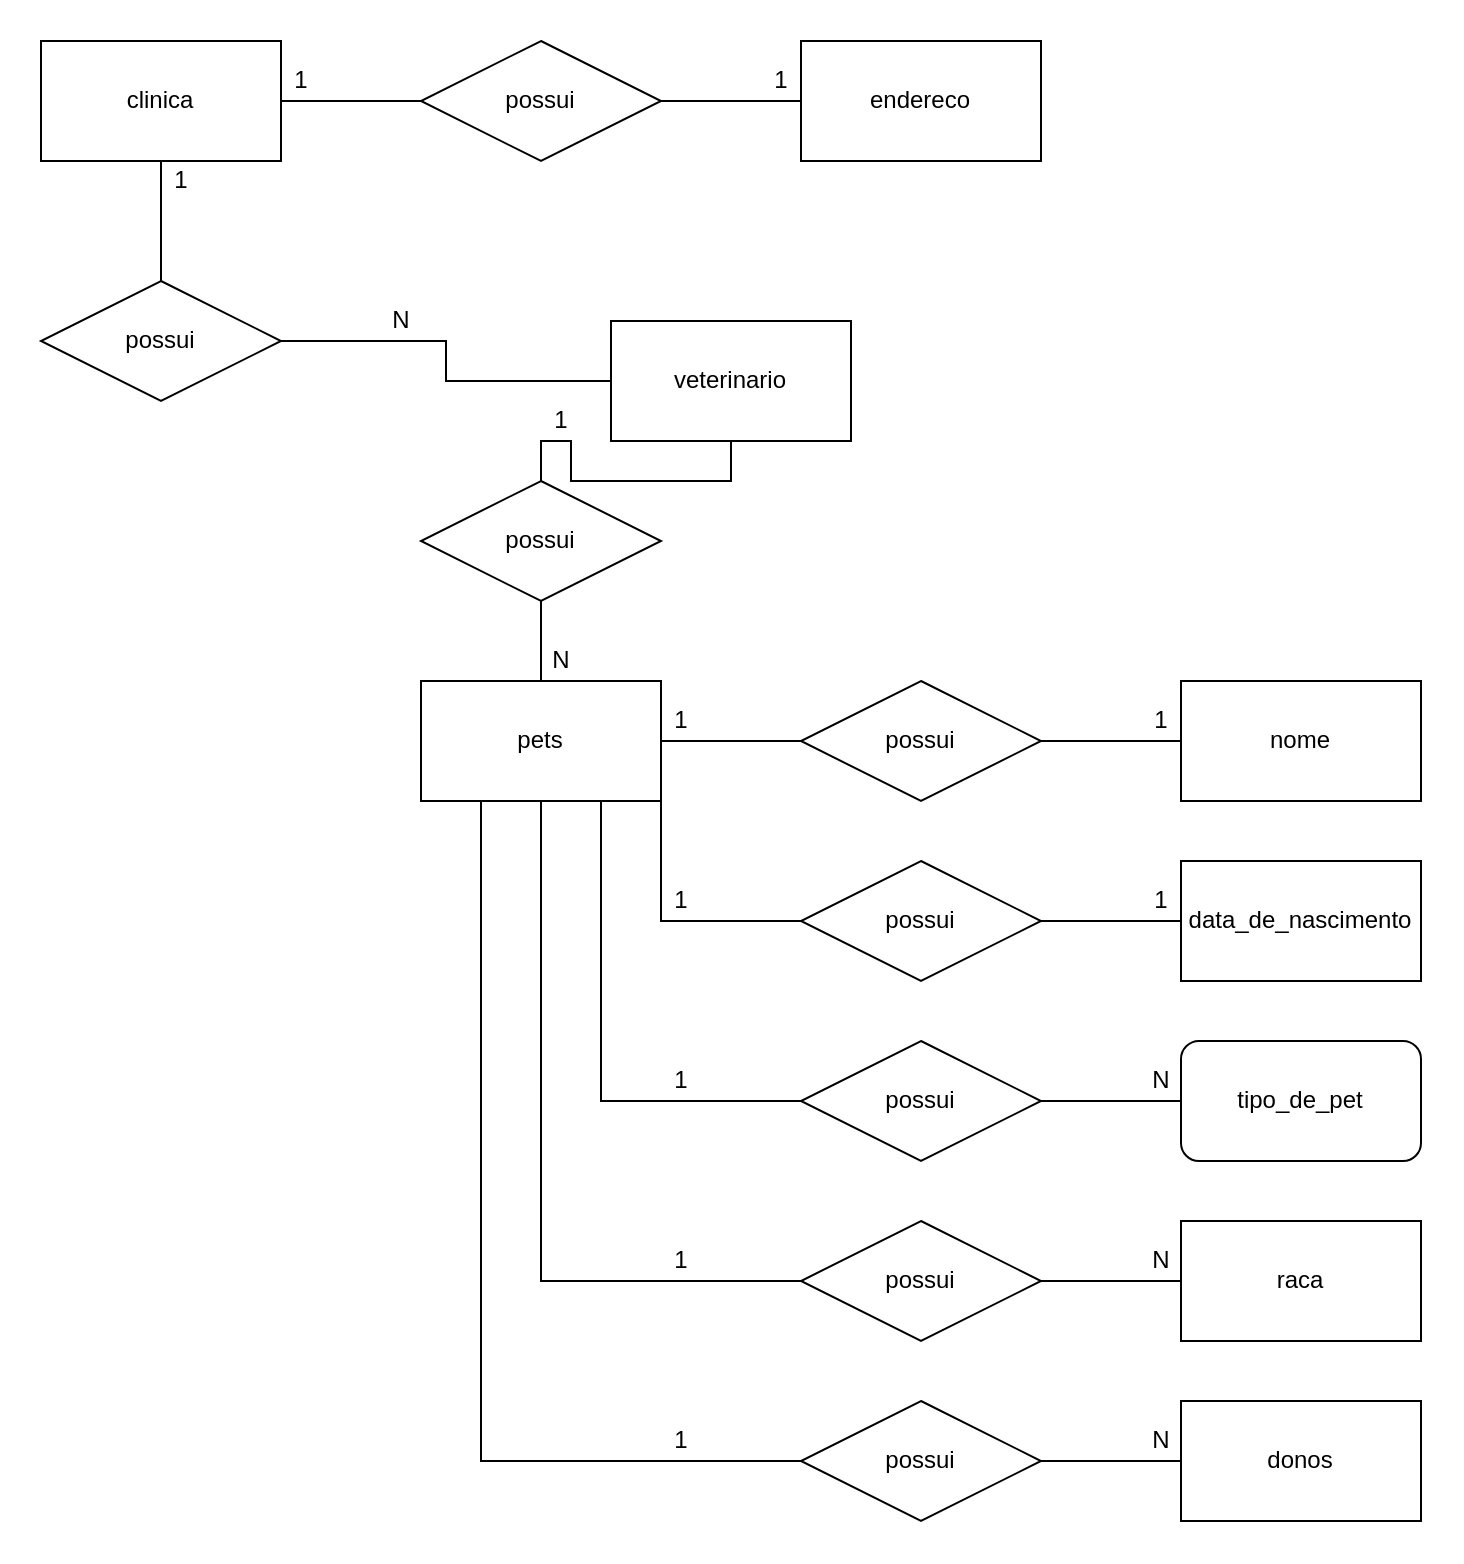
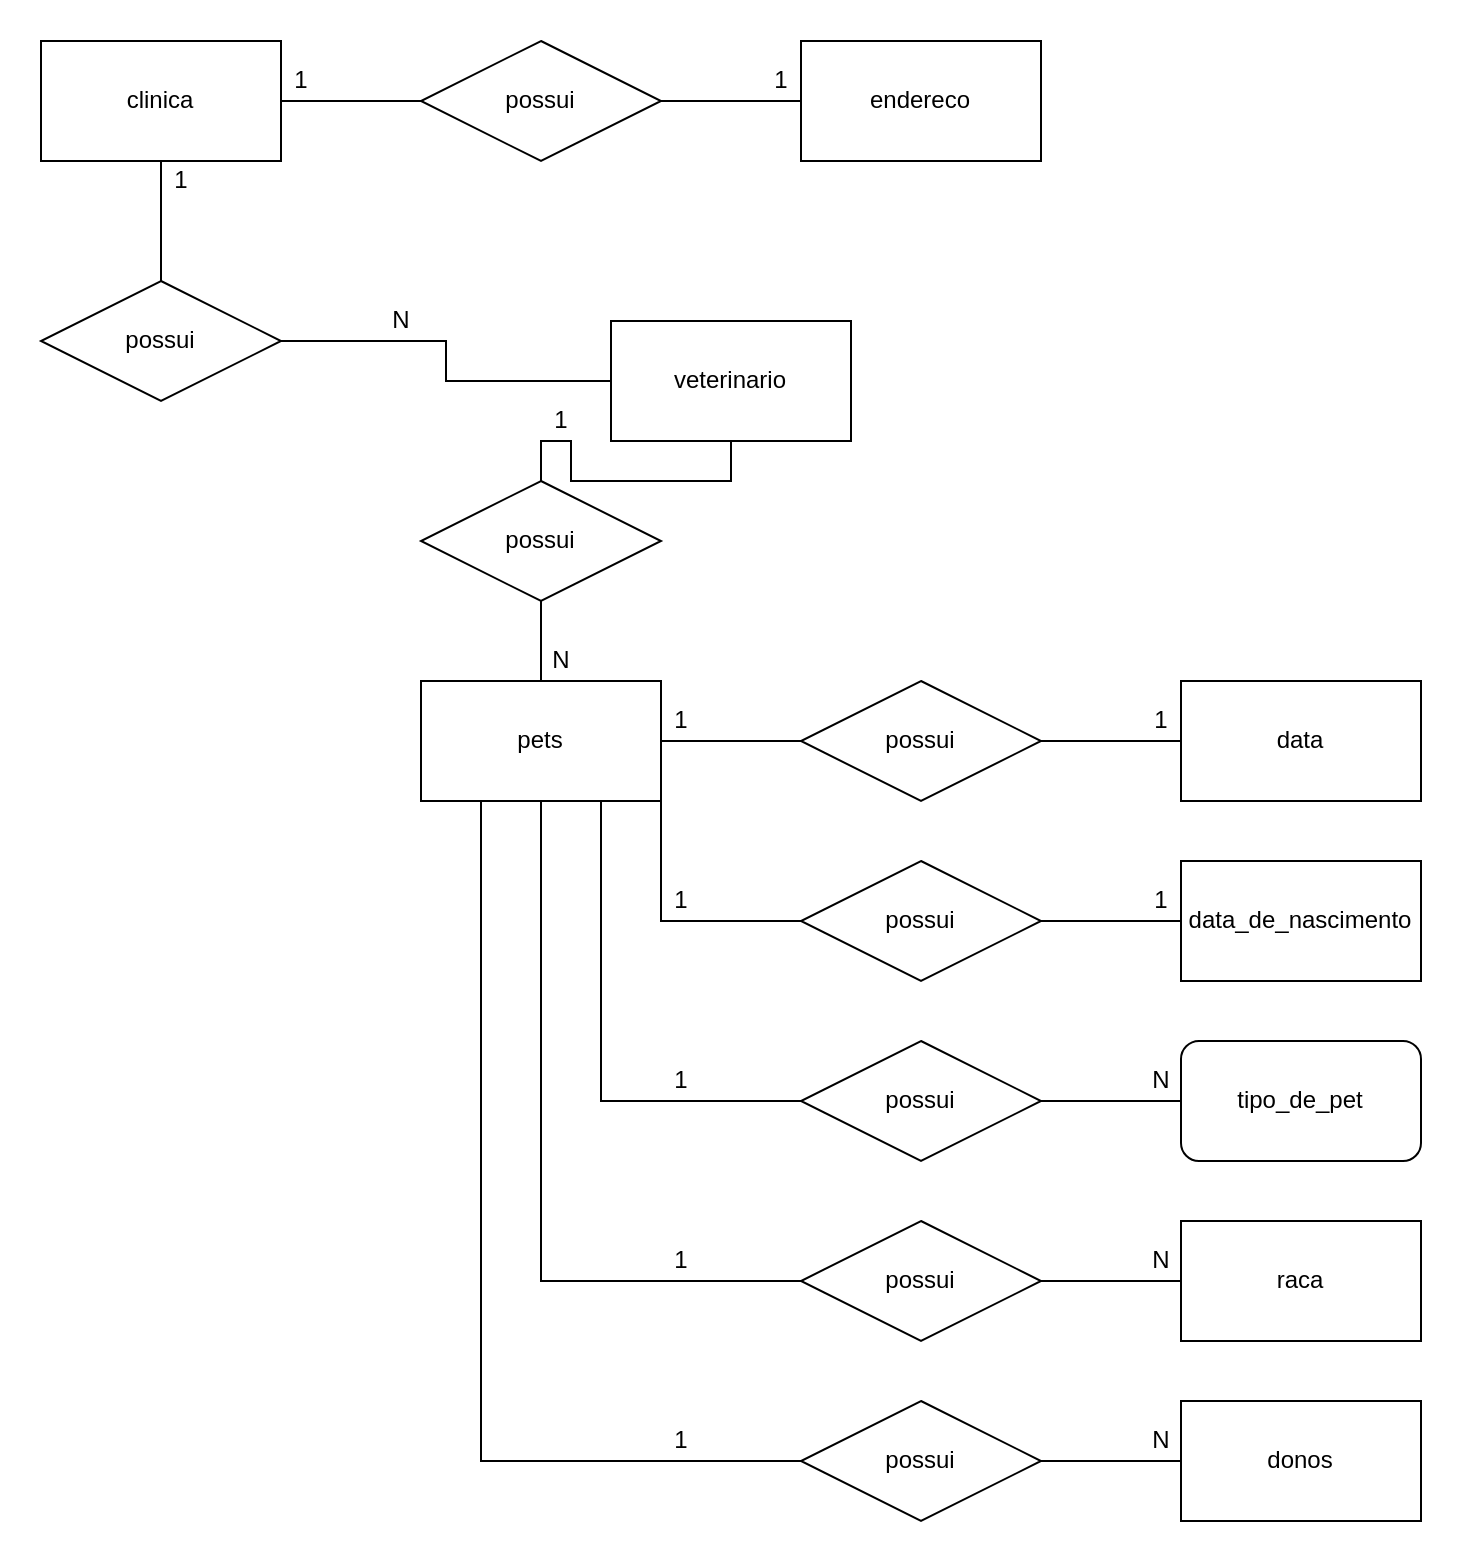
node "nome": label "nome" -> "data"
